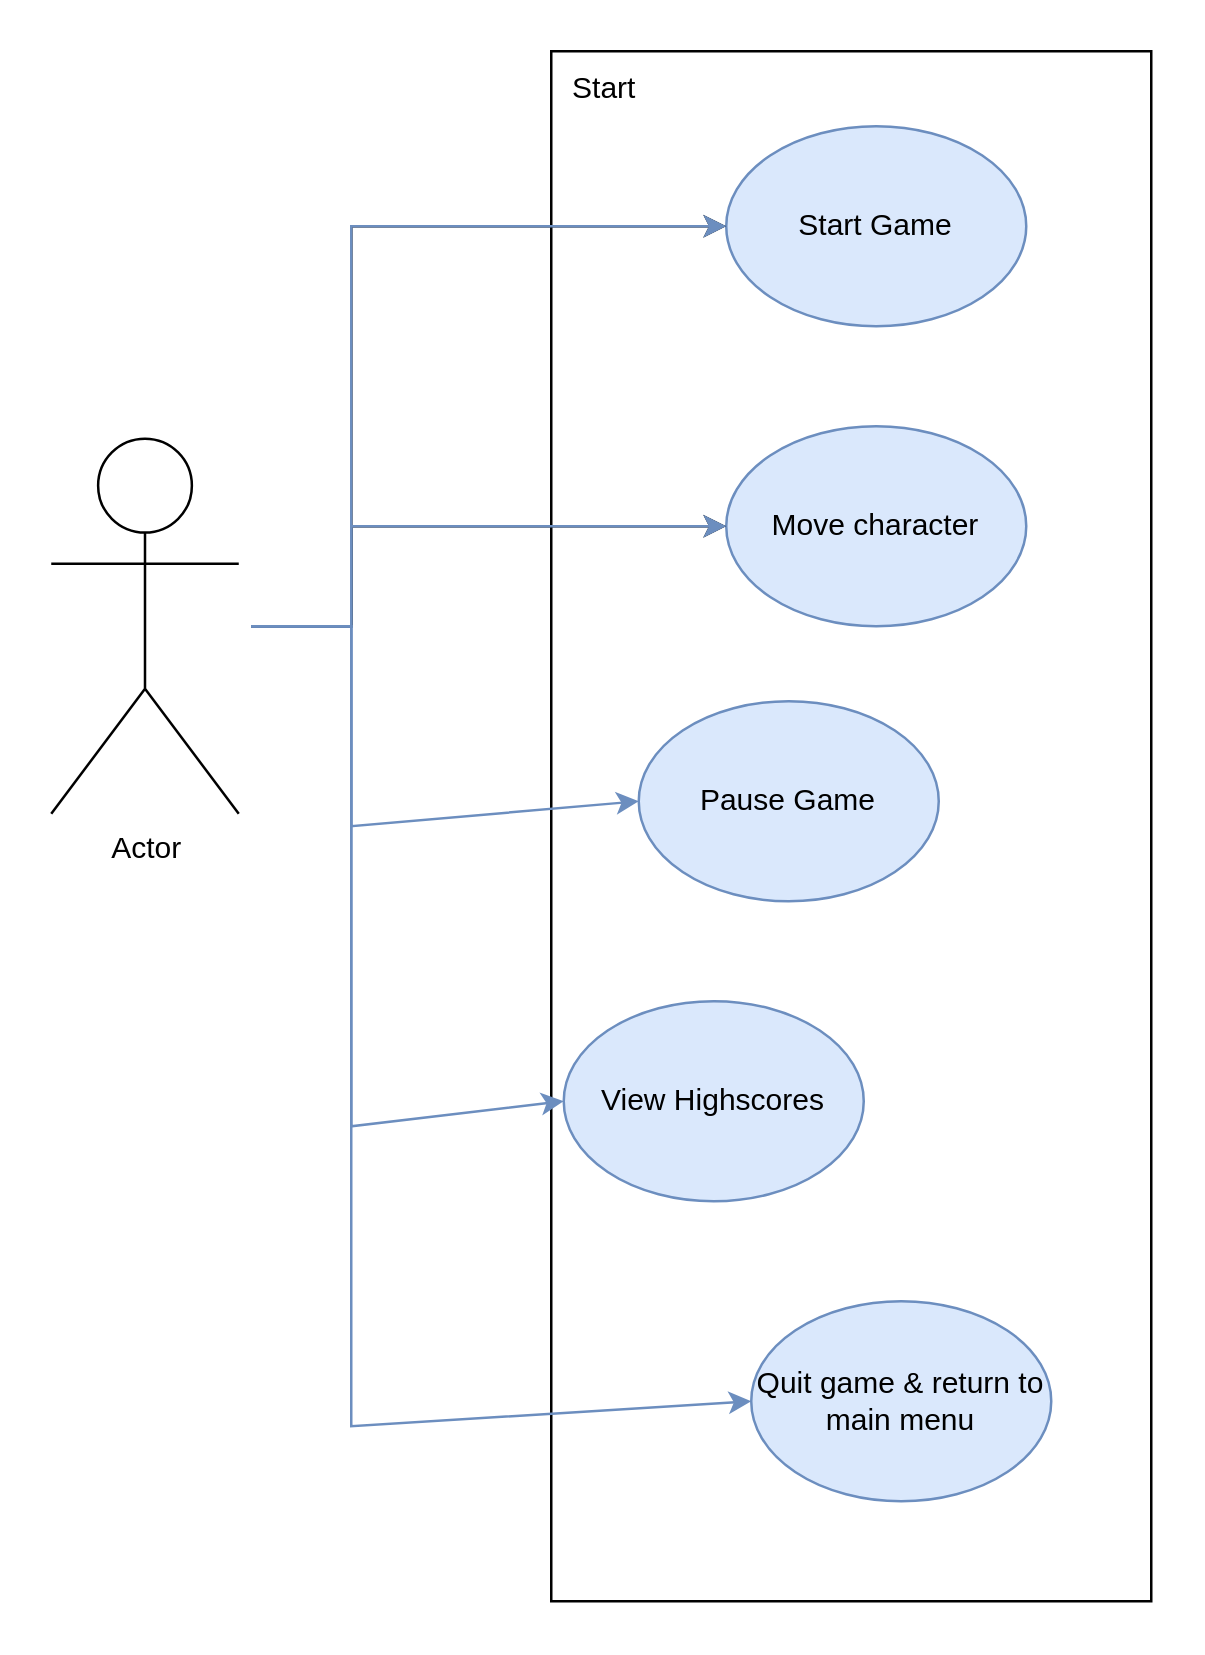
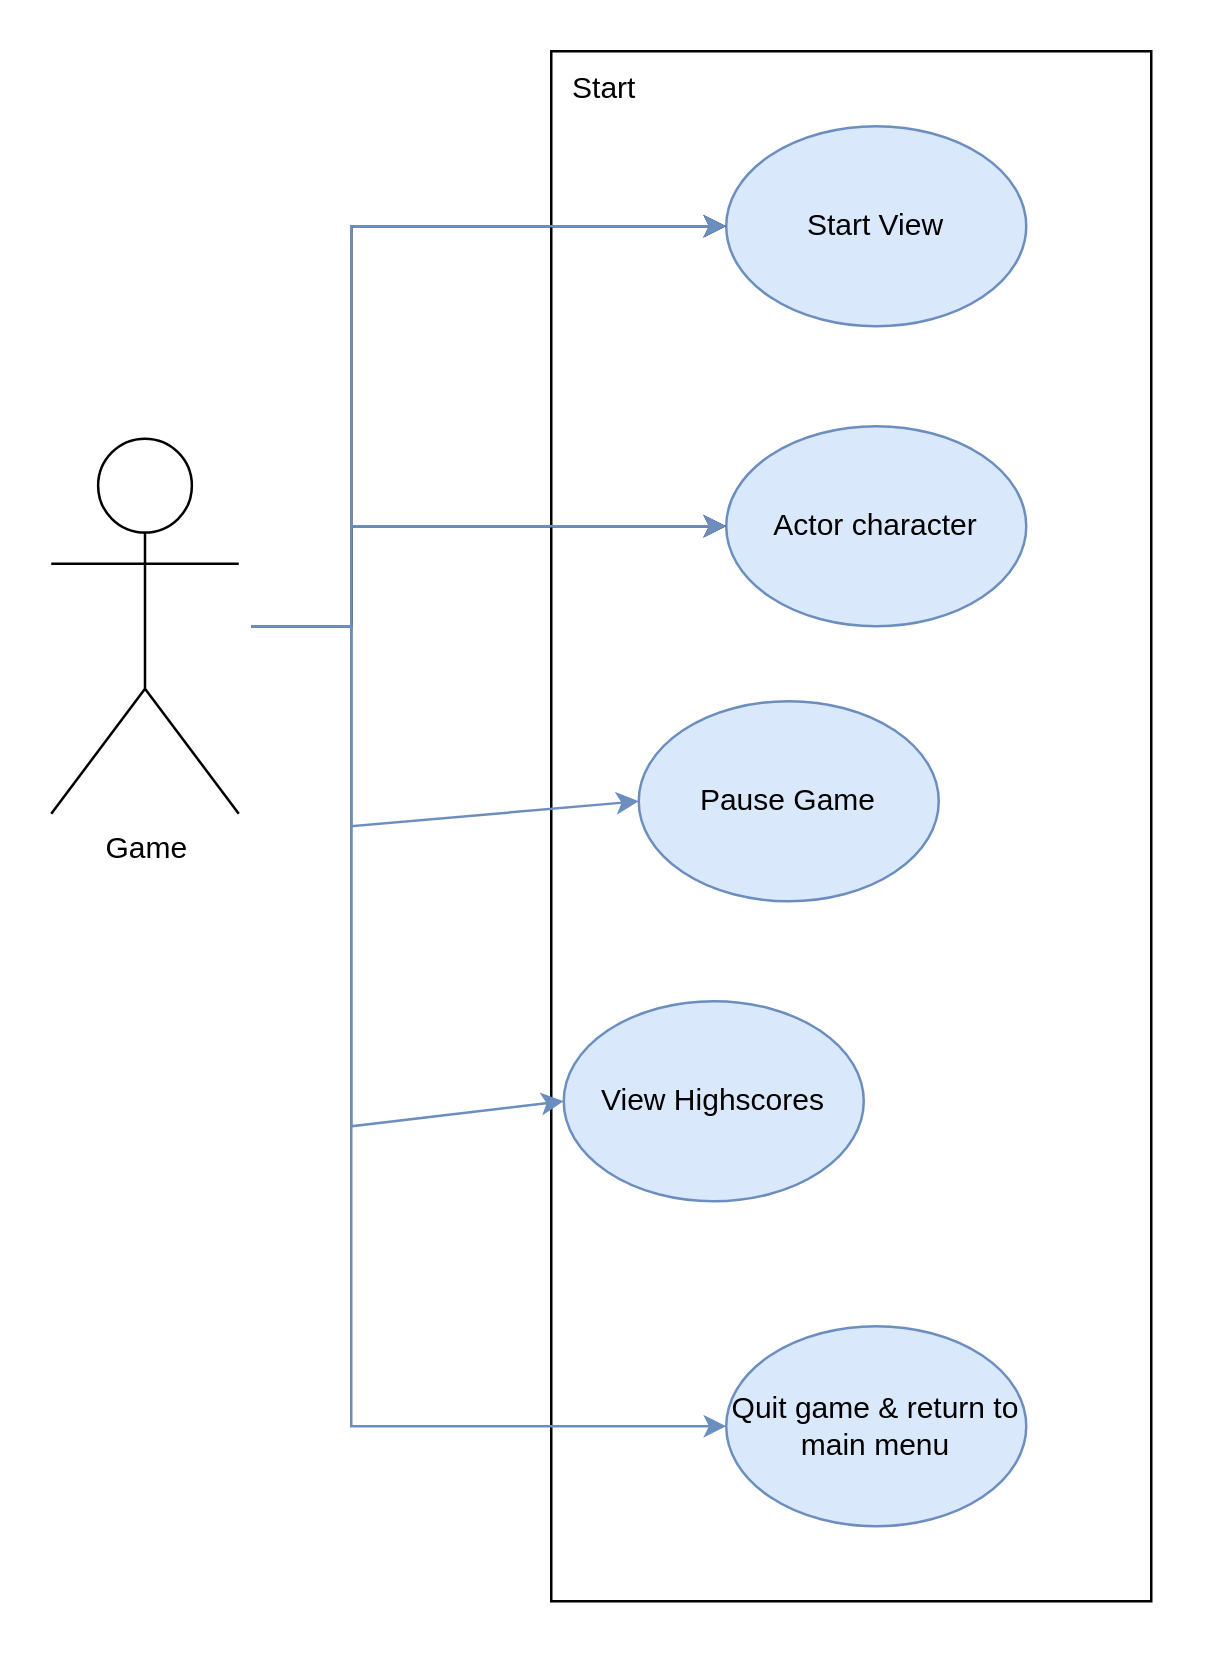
node "Start Game": label "Start Game" -> "Start View"
node "Move character": label "Move character" -> "Actor character"
node "Actor": label "Actor" -> "Game"
node "Quit game & return to main menu": moved (901, 1401) -> (876, 1426)
